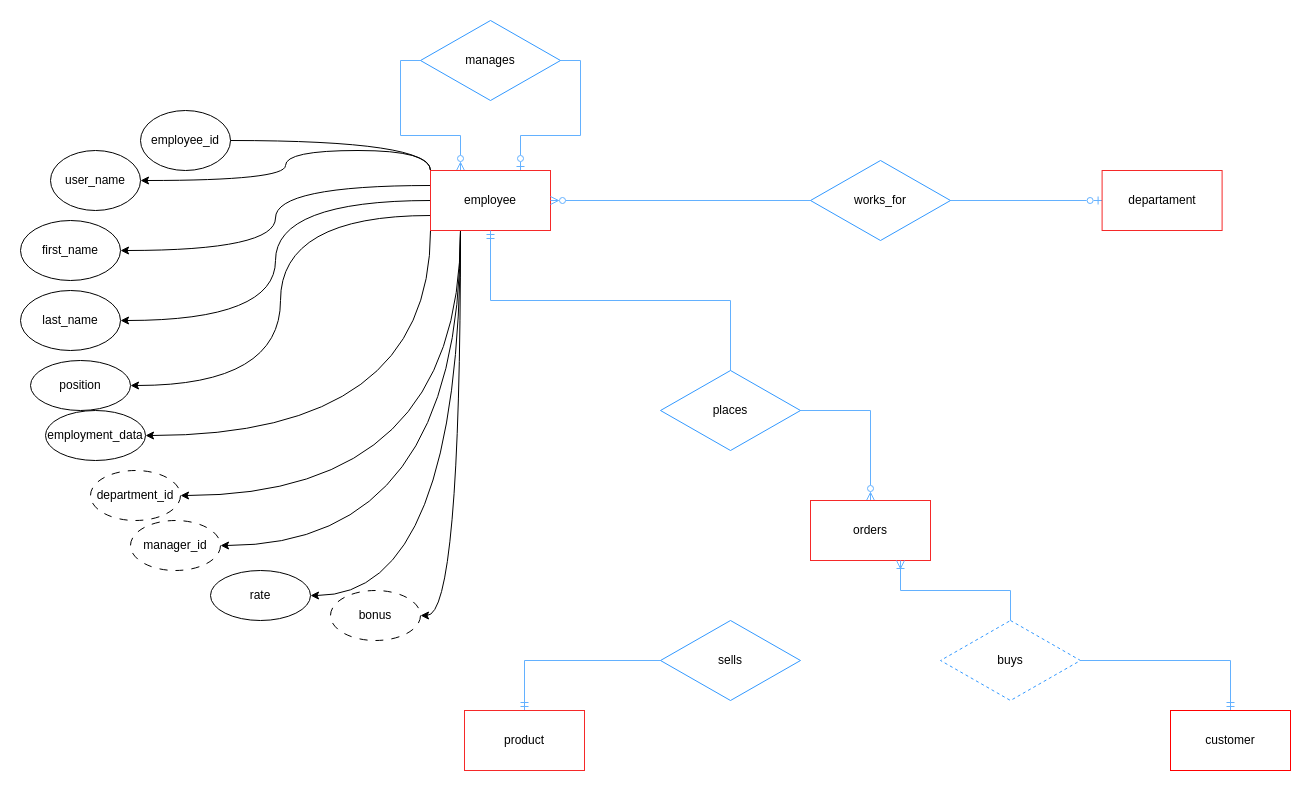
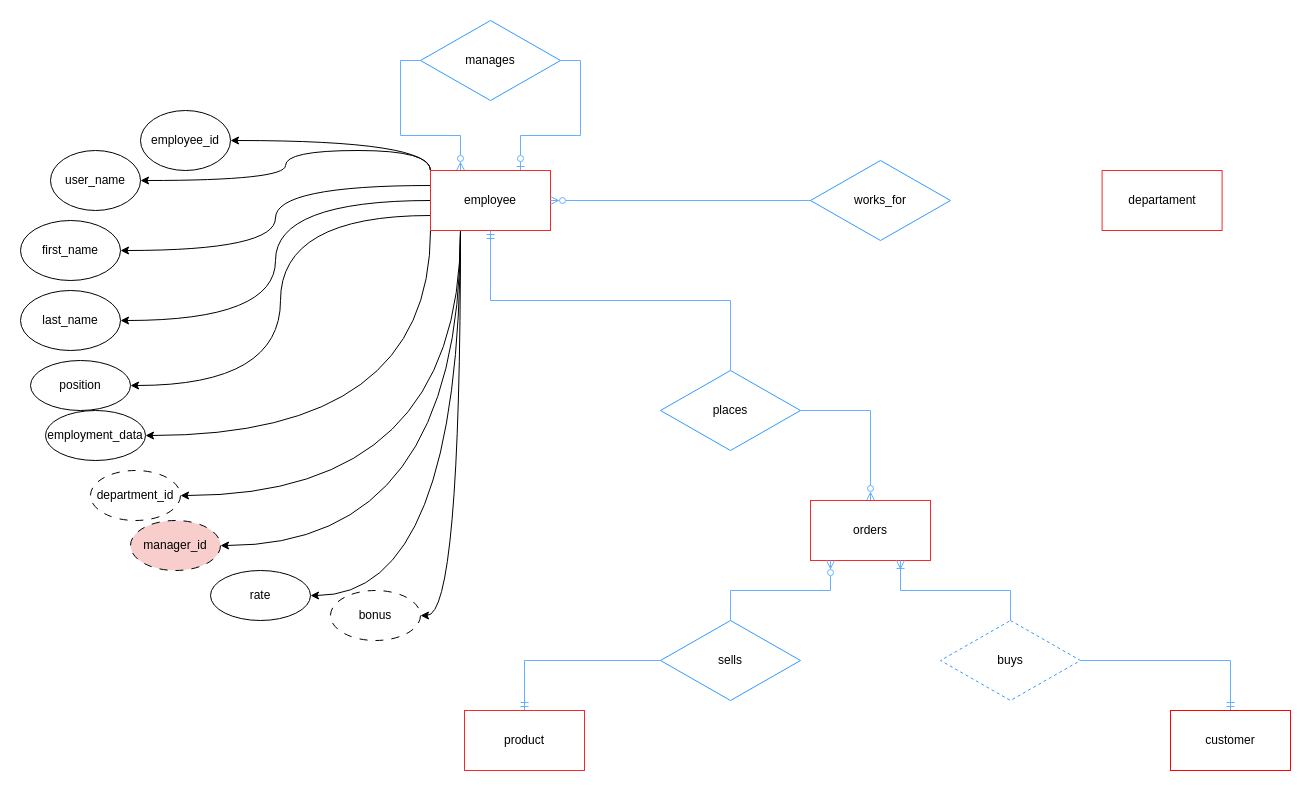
edge "employee_id" -- "employee": arrowhead none -> classic
edge "works_for" -> "departament": removed
node "manager_id": fillcolor #ffffff -> #f8cecc
edge "sells" -> "orders": added
